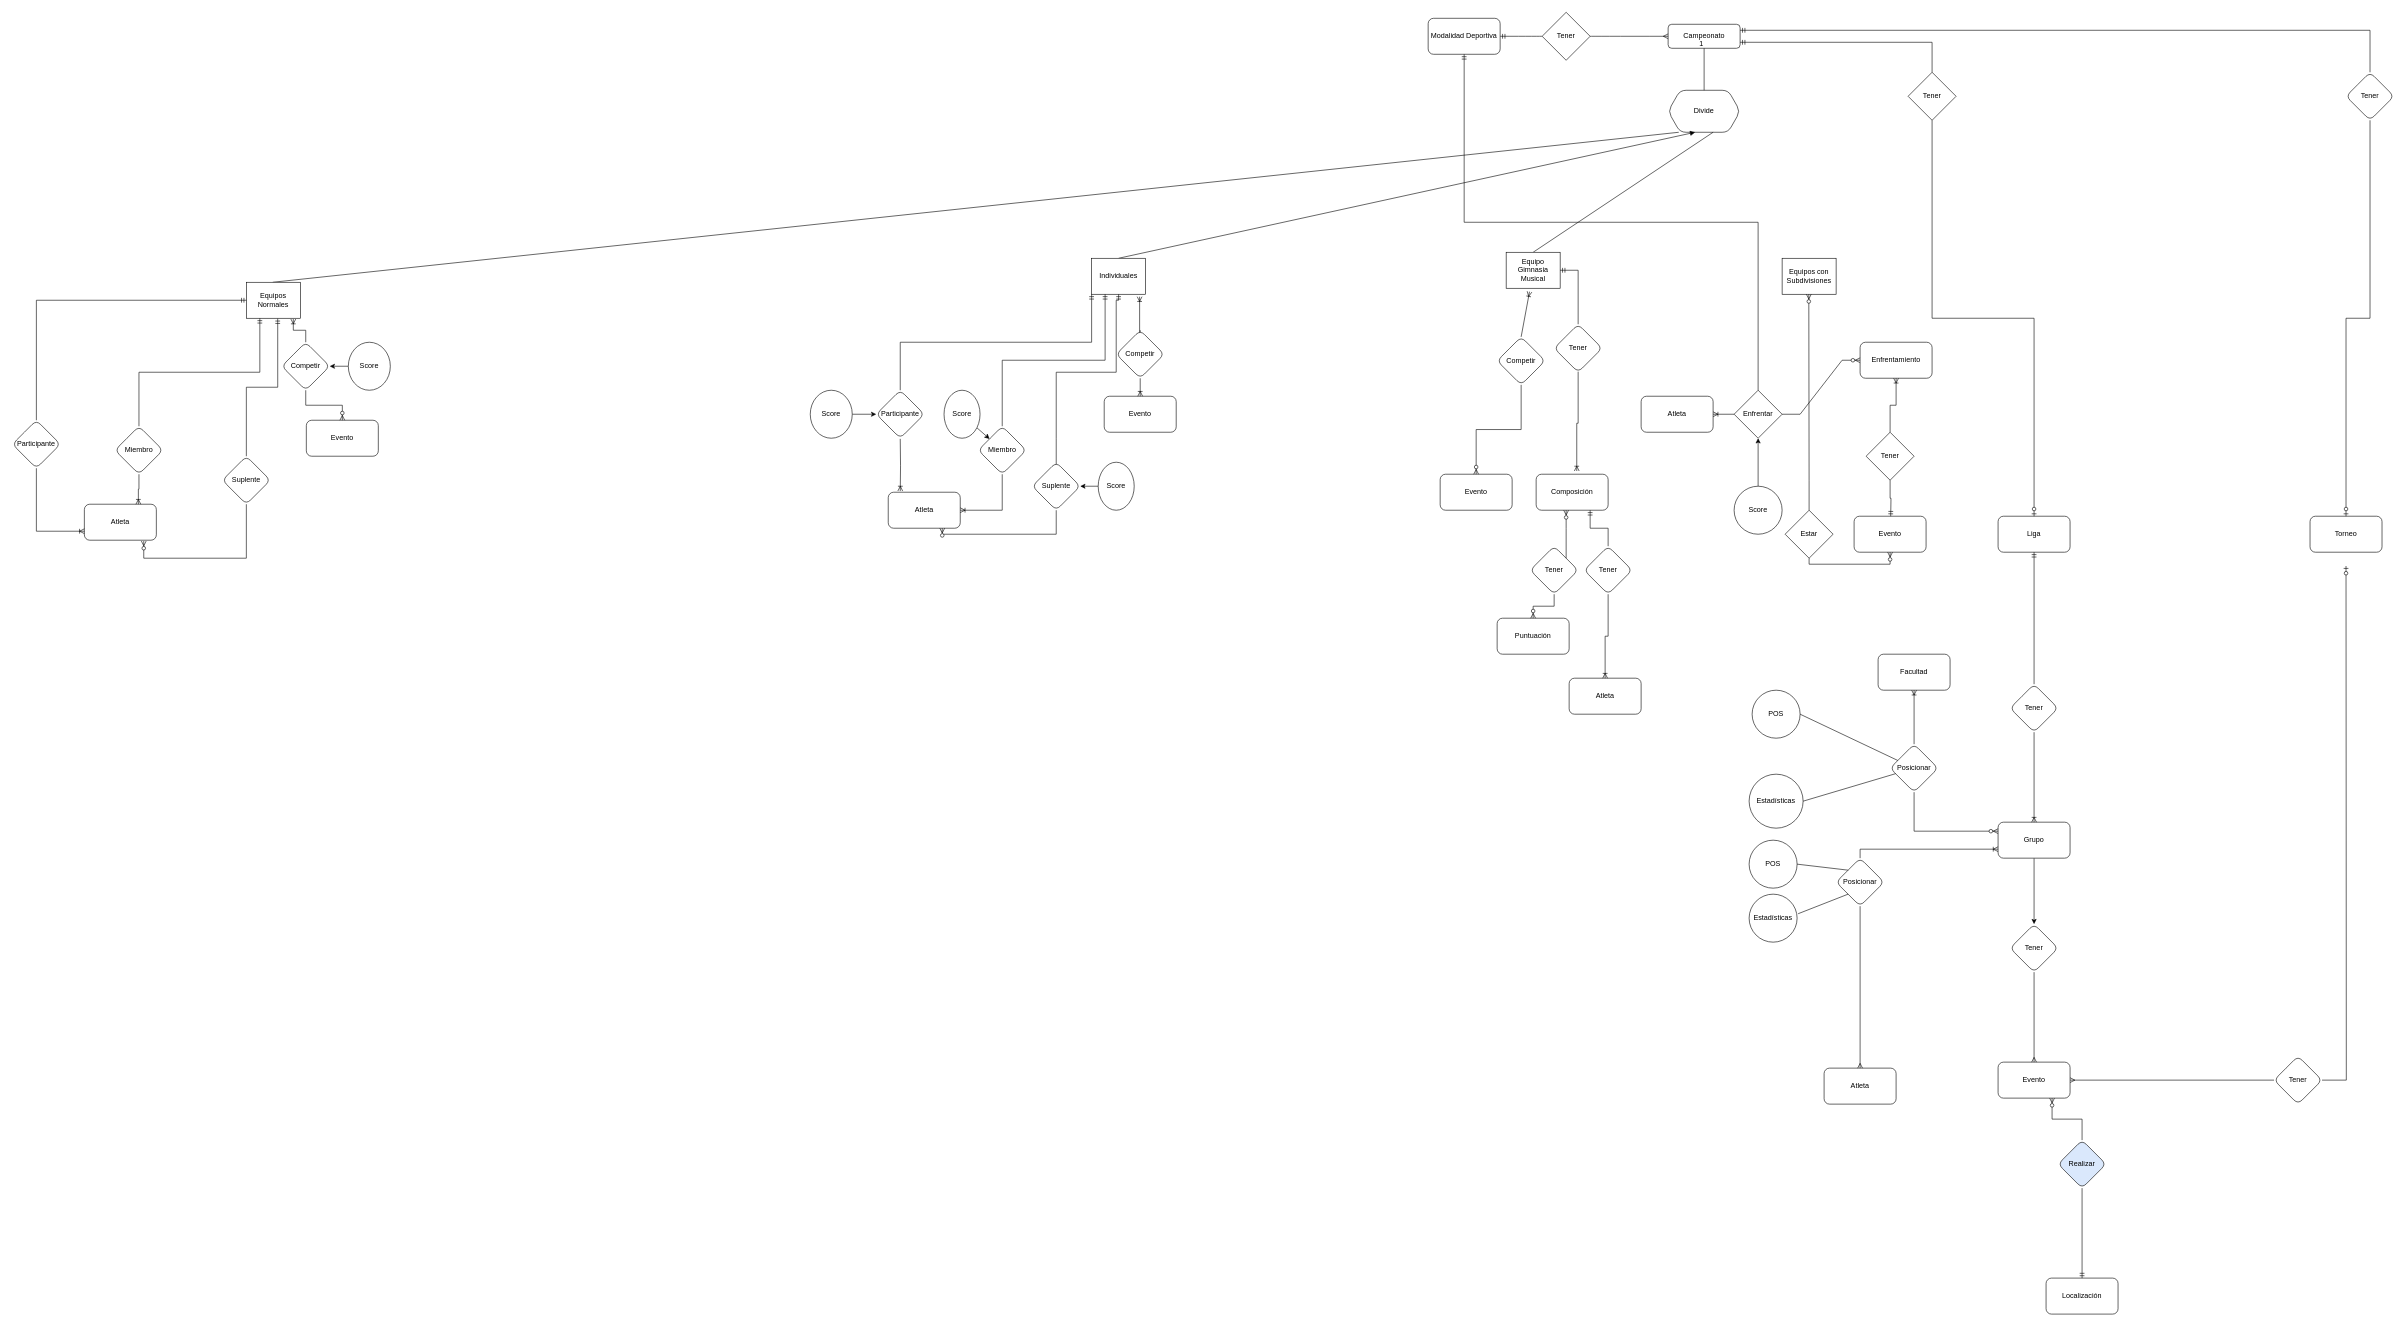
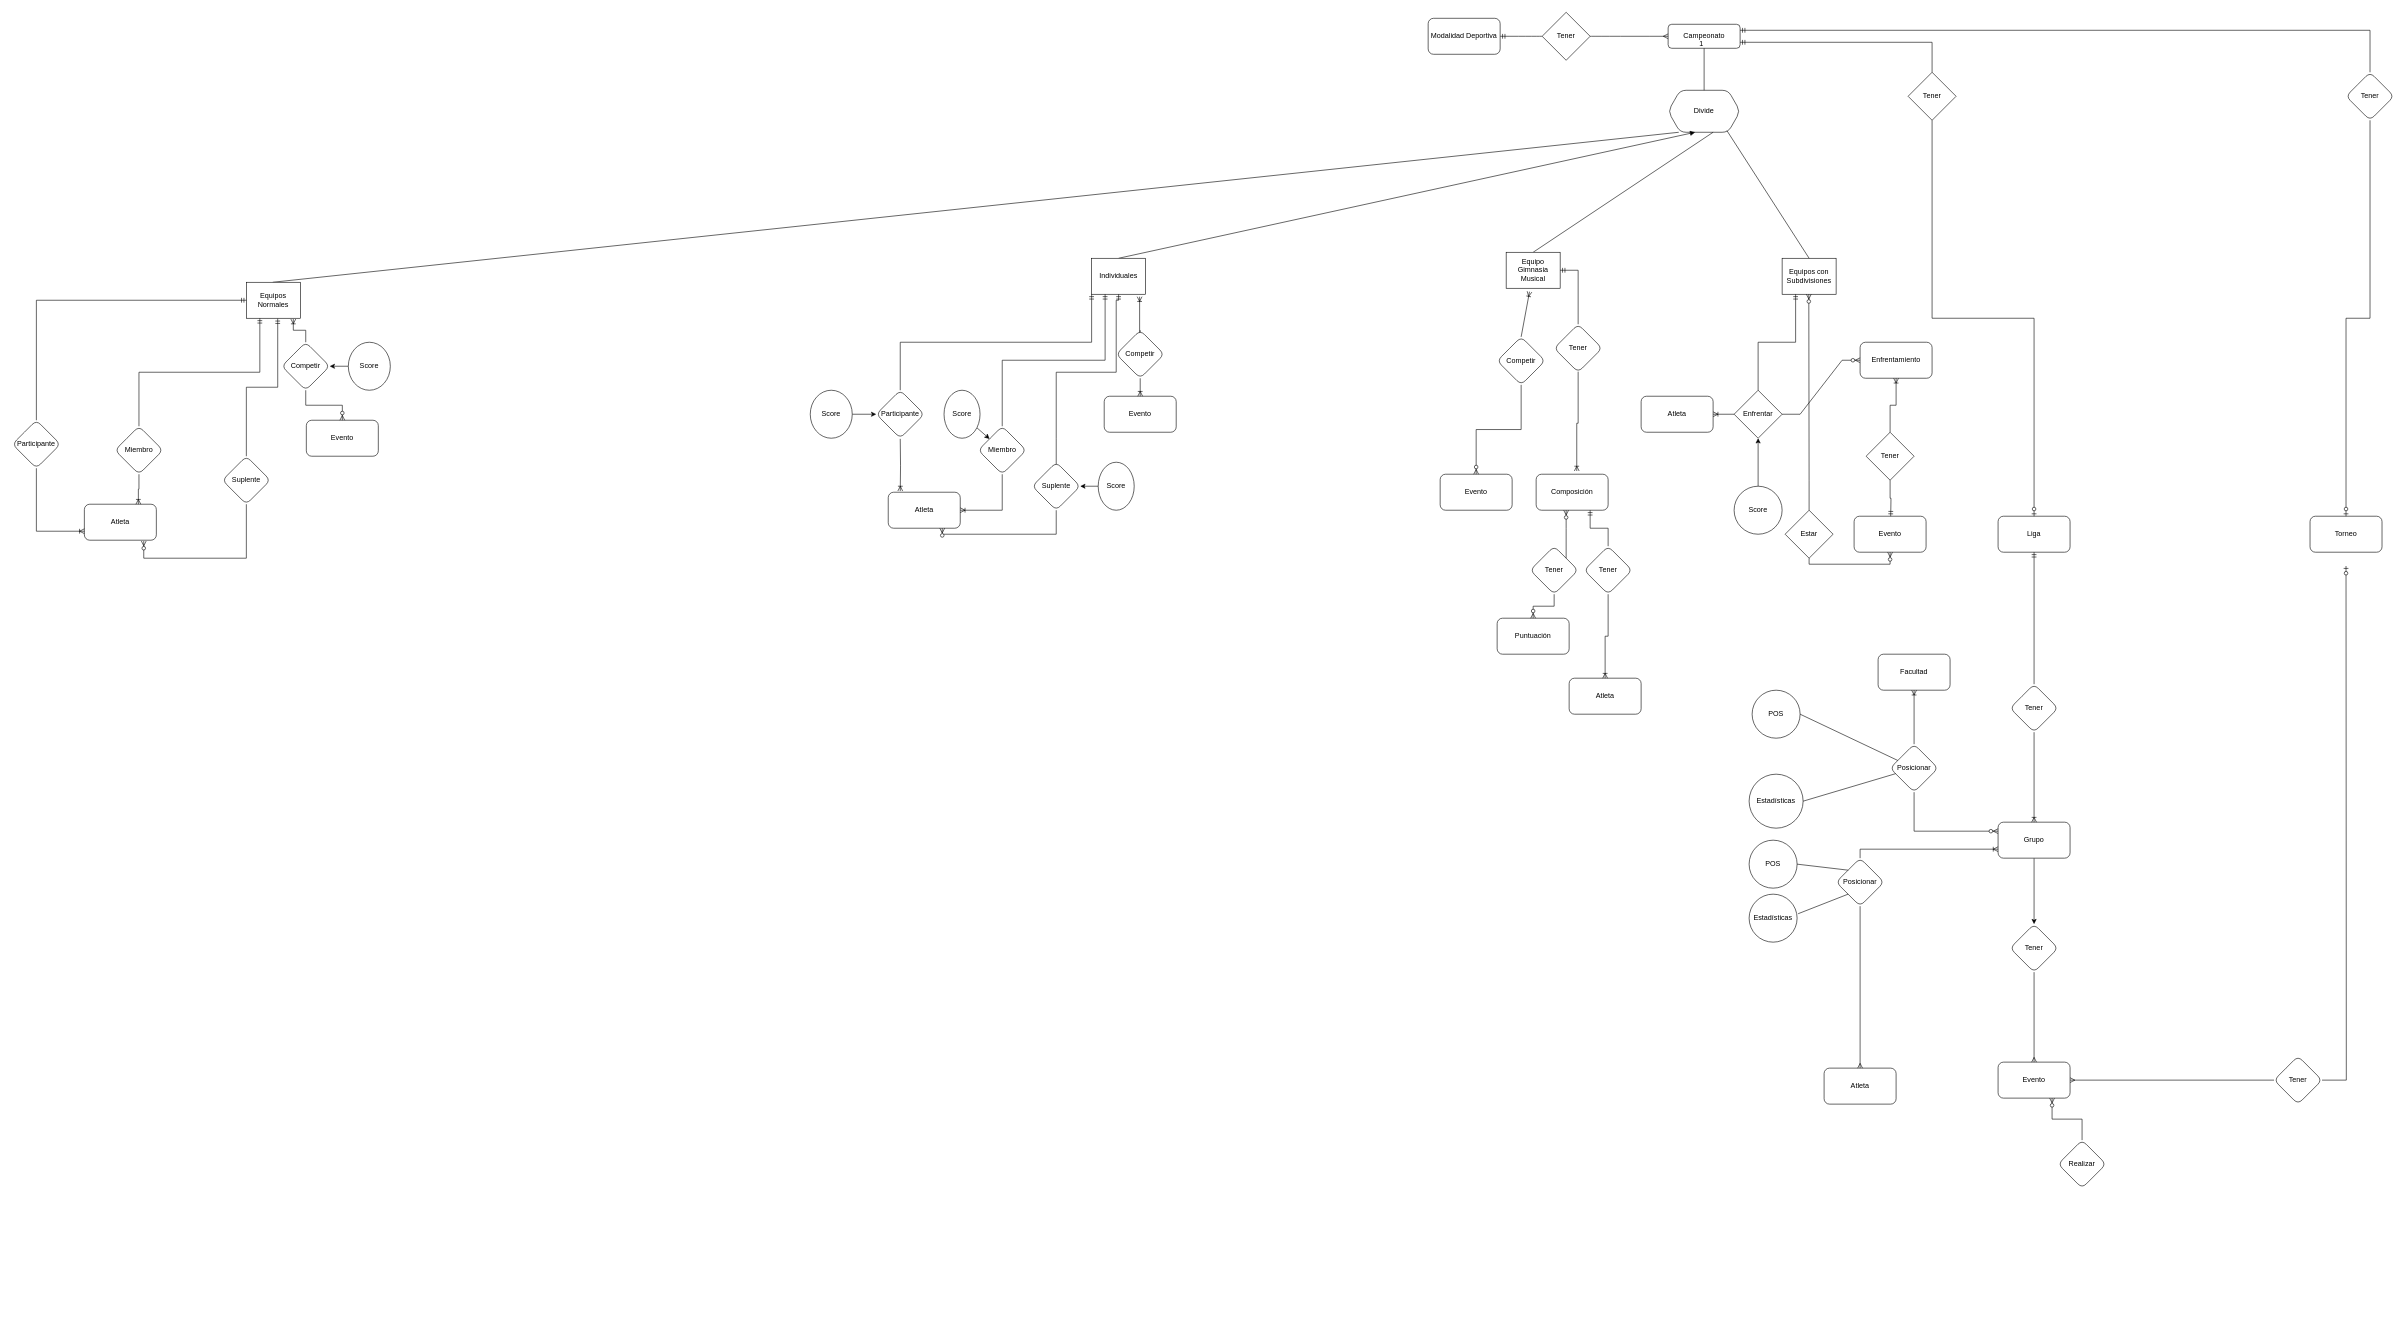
edge "Divide" -- "Equipos con Subdivisiones": added
edge "Enfrentar" -> "Modalidad Deportiva": now "Enfrentar" -> "Equipos con Subdivisiones"
node "Realizar": fillcolor #dae8fc -> #ffffff
edge "Realizar" -> "Localización": removed
node "Localización": removed
